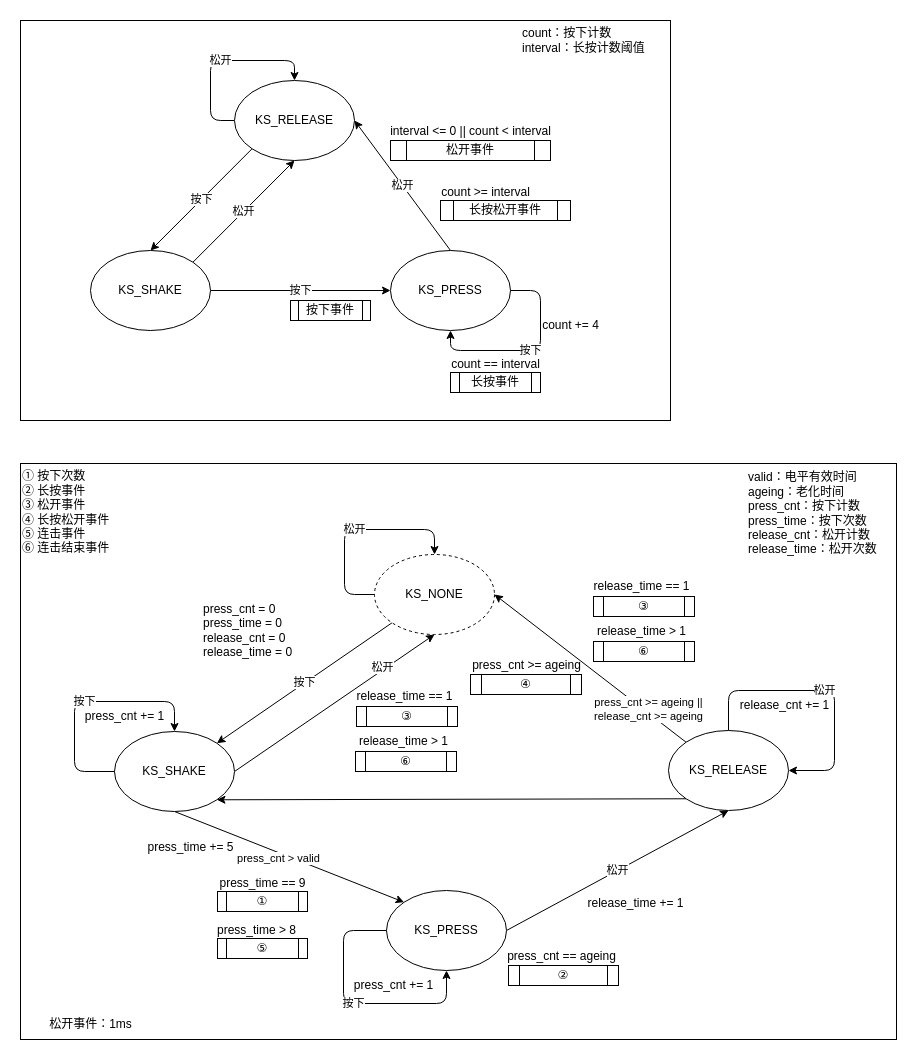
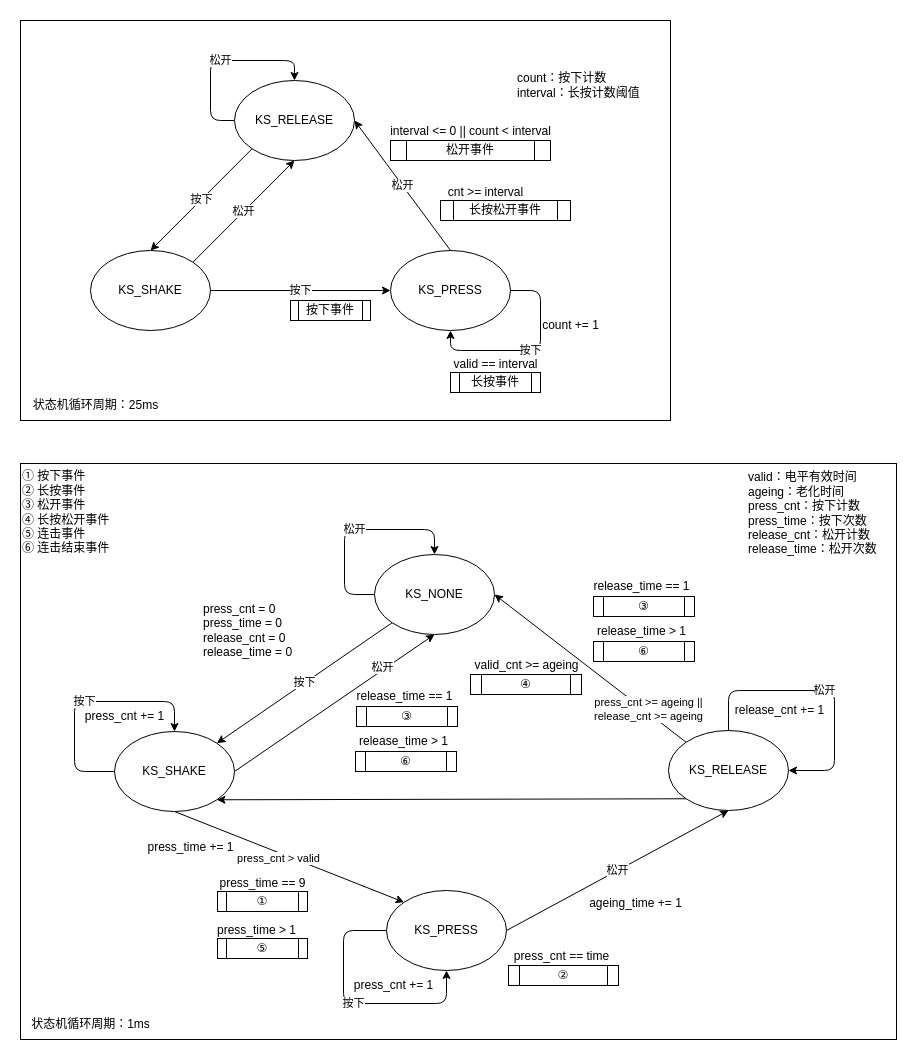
node "count：按下计数 interval：长按计数阈值": moved (596, 41) -> (591, 86)
node "count >= interval": label "count >= interval" -> "cnt >= interval"
node "count += 4": label "count += 4" -> "count += 1"
node "count == interval": label "count == interval" -> "valid == interval"
node "状态机循环周期：25ms": added
node "① 按下次数 ② 长按事件 ③ 松开事件 ④ 长按松开事件 ⑤ 连击事件 ⑥ 连击结束事件": label "① 按下次数 ② 长按事件 ③ 松开事件 ④ 长按松开事件 ⑤ 连击事件 ⑥ 连击结束事件" -> "① 按下事件 ② 长按事件 ③ 松开事件 ④ 长按松开事件 ⑤ 连击事件 ⑥ 连击结束事件"
node "KS_NONE": style dashed -> solid
node "press_cnt >= ageing": label "press_cnt >= ageing" -> "valid_cnt >= ageing"
node "release_cnt += 1": moved (785, 706) -> (780, 711)
node "press_time += 5": label "press_time += 5" -> "press_time += 1"
node "release_time += 1": label "release_time += 1" -> "ageing_time += 1"
node "press_time > 8": label "press_time > 8" -> "press_time > 1"
node "press_cnt == ageing": label "press_cnt == ageing" -> "press_cnt == time"
node "松开事件：1ms": label "松开事件：1ms" -> "状态机循环周期：1ms"
